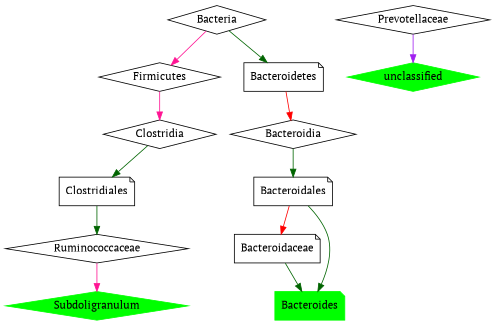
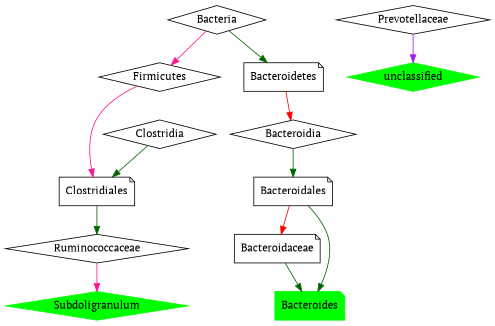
edge "Firmicutes" -> "Clostridia": now "Firmicutes" -> "Clostridiales"
